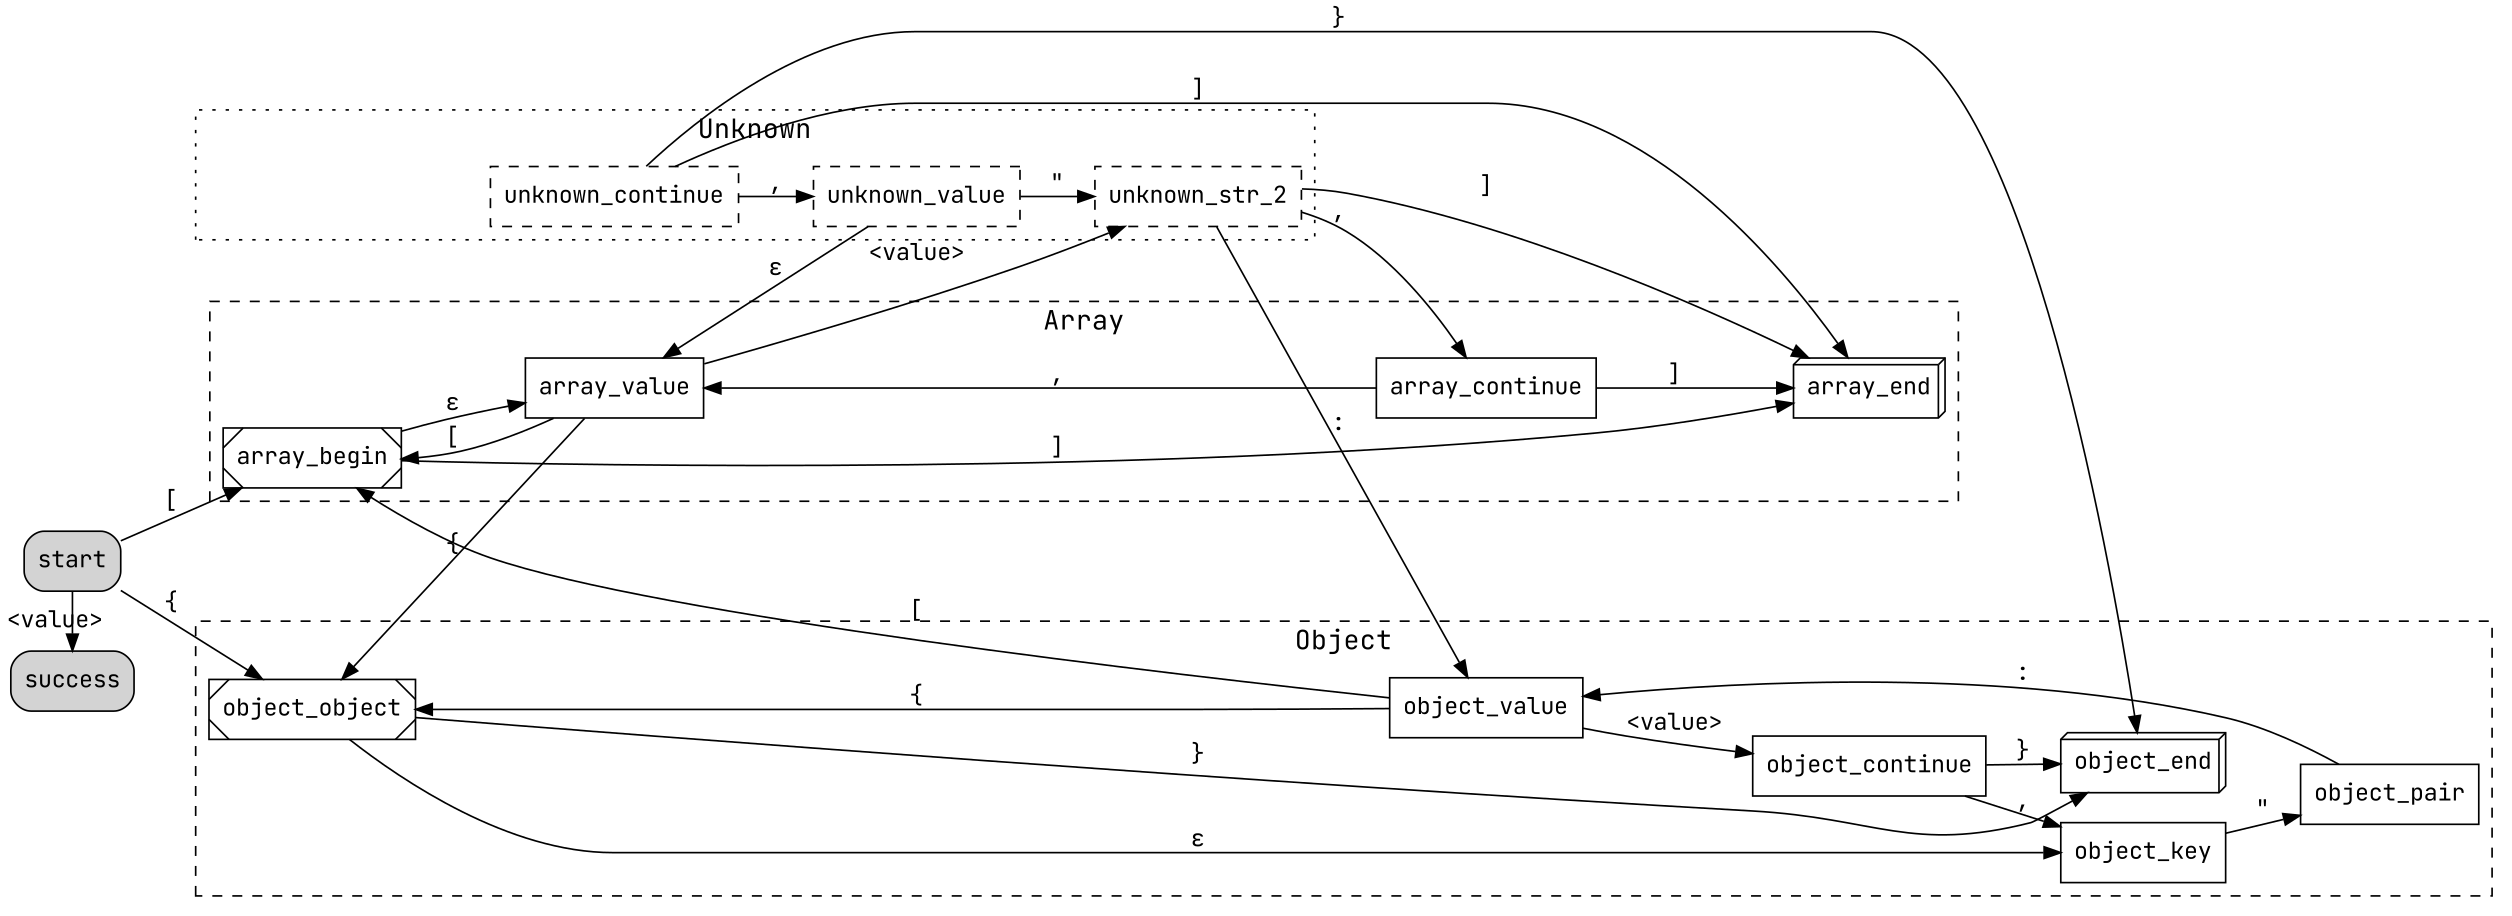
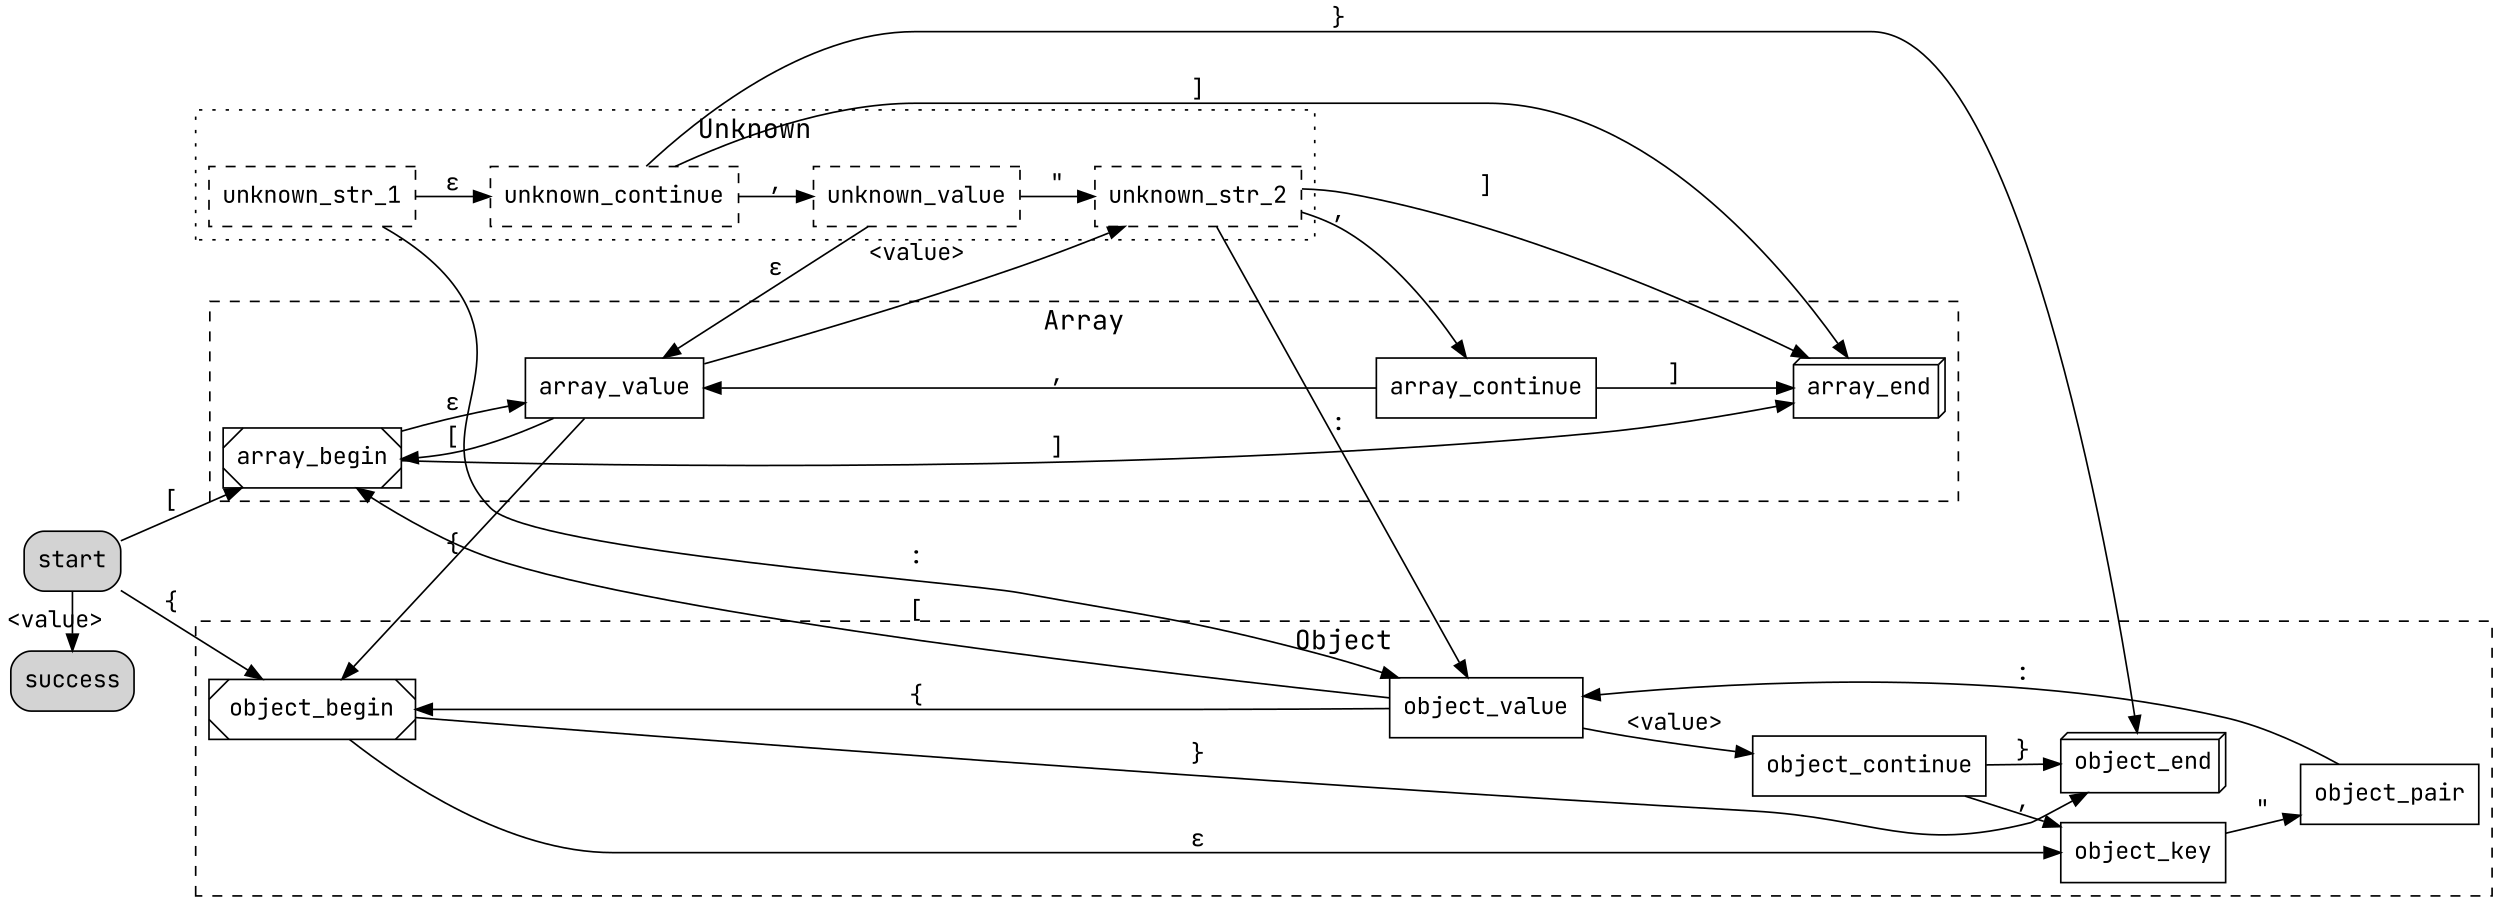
node "unknown_str_1": added
node "object_object": label "object_object" -> "object_begin"
